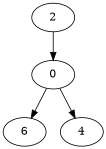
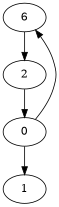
edge "6" -> "2": added
node "4": label "4" -> "1"
